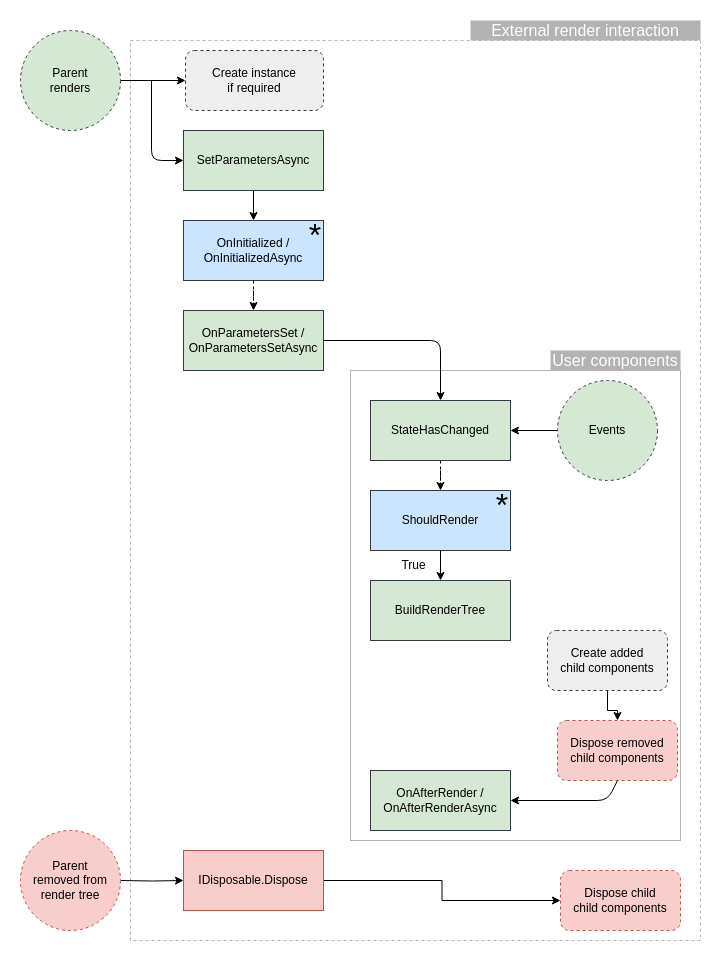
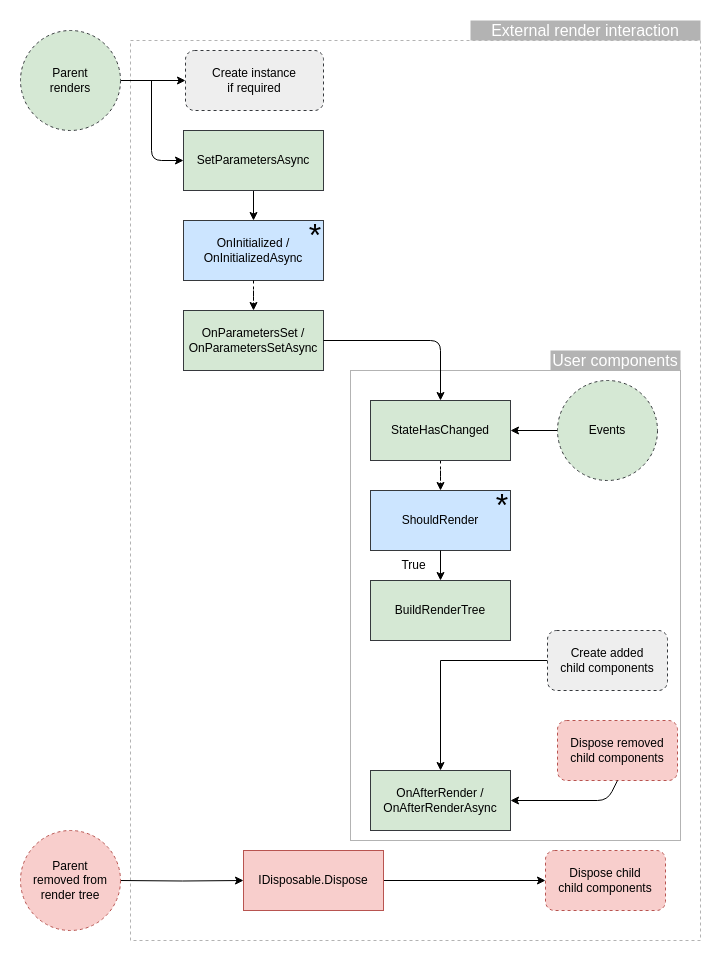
edge "Create added child components" -> "Dispose removed child components": now "Create added child components" -> "OnAfterRender / OnAfterRenderAsync"
node "IDisposable.Dispose": moved (254, 881) -> (314, 881)
node "Dispose child child components": moved (621, 901) -> (606, 881)
